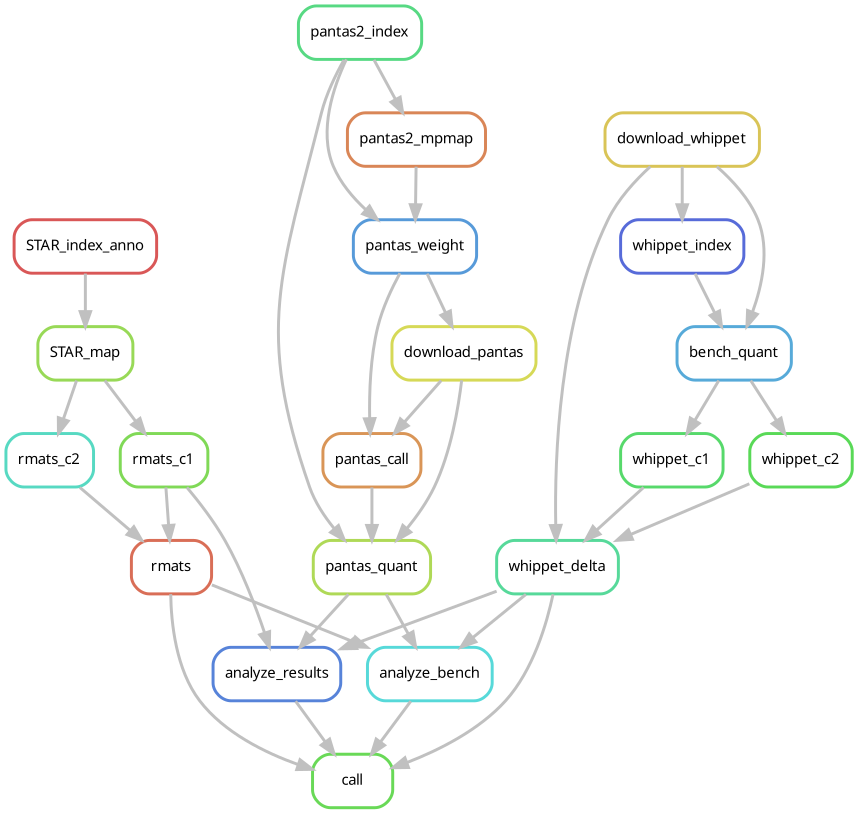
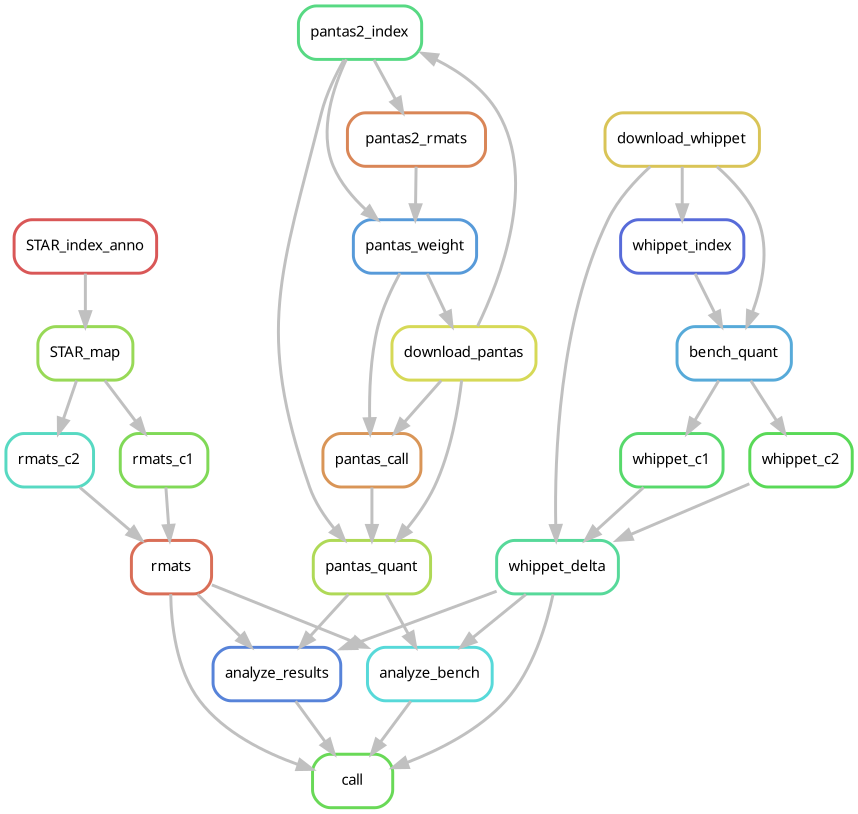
node "pantas2_mpmap": label "pantas2_mpmap" -> "pantas2_rmats"
edge "download_pantas" -> "pantas2_index": added
edge "rmats_c1" -> "analyze_results": now "rmats" -> "analyze_results"
